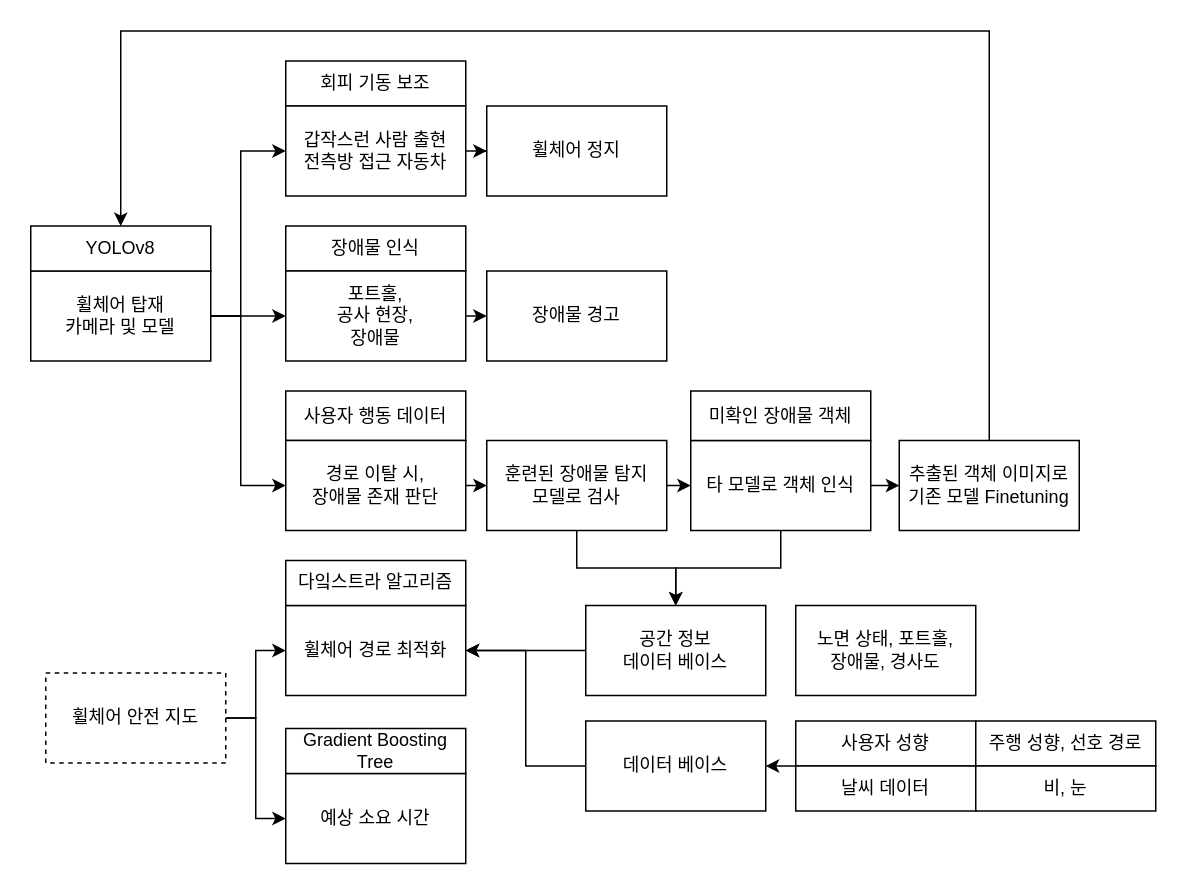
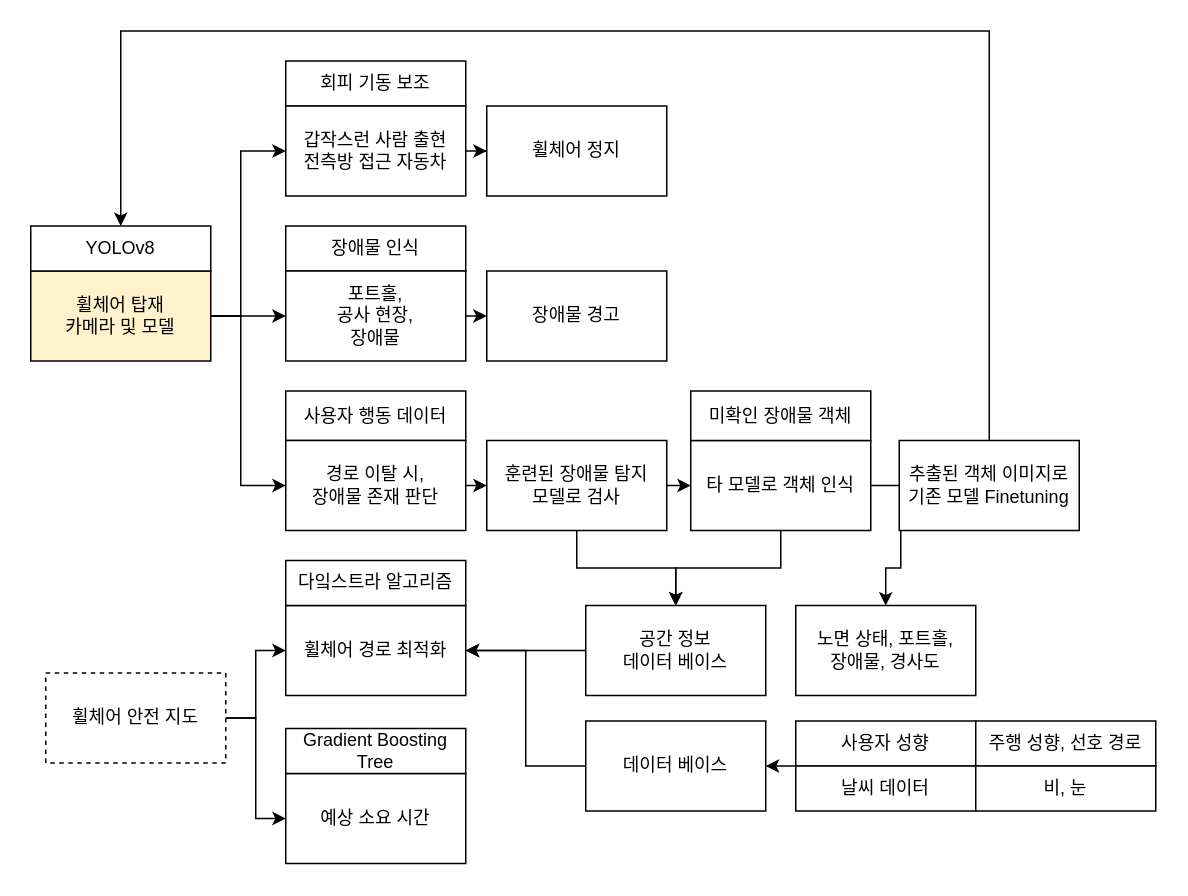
node "휠체어 탑재 카메라 및 모델": fillcolor #ffffff -> #fff2cc
edge "타 모델로 객체 인식" -> "추출된 객체 이미지로 기존 모델 Finetuning": now "타 모델로 객체 인식" -> "노면 상태, 포트홀, 장애물, 경사도"
